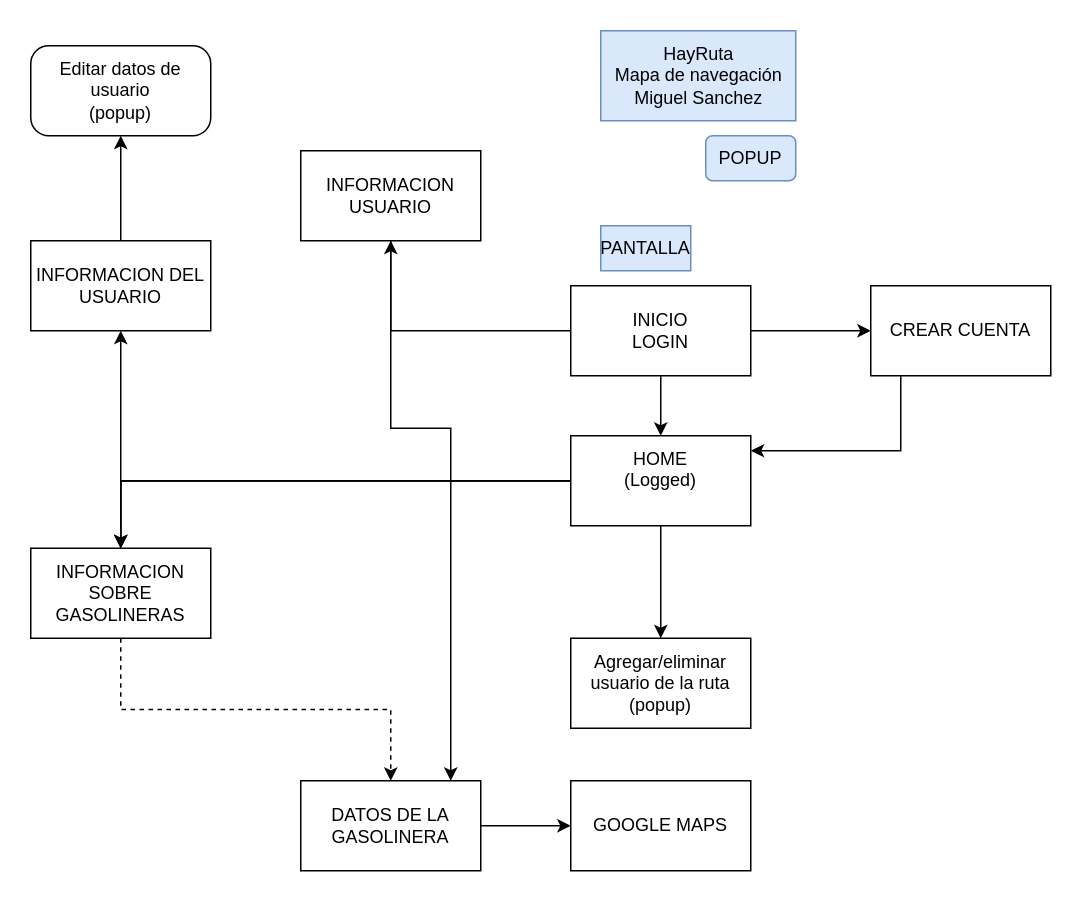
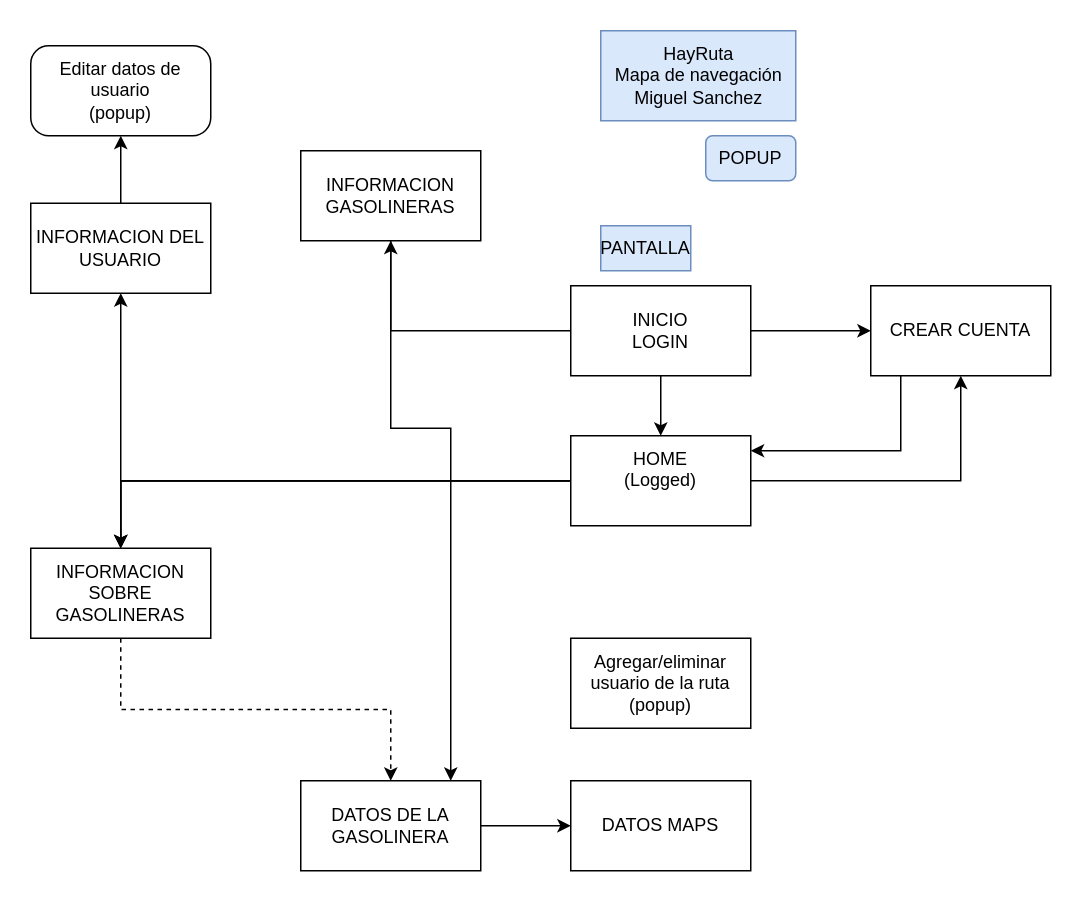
node "INFORMACION USUARIO": label "INFORMACION USUARIO" -> "INFORMACION GASOLINERAS"
node "INFORMACION DEL USUARIO": moved (121, 286) -> (121, 248)
edge "HOME (Logged)" -> "Agregar/eliminar usuario de la ruta (popup)": now "HOME (Logged)" -> "CREAR CUENTA"
node "GOOGLE MAPS": label "GOOGLE MAPS" -> "DATOS MAPS"
